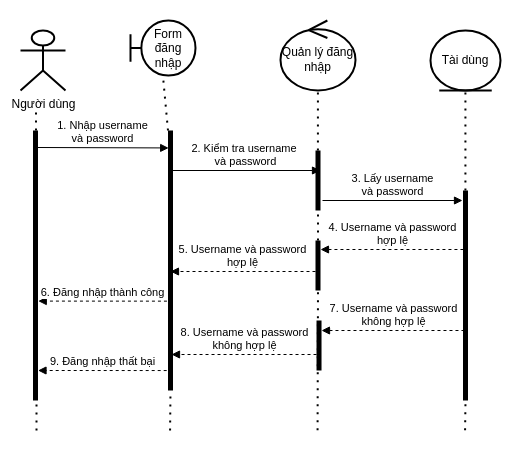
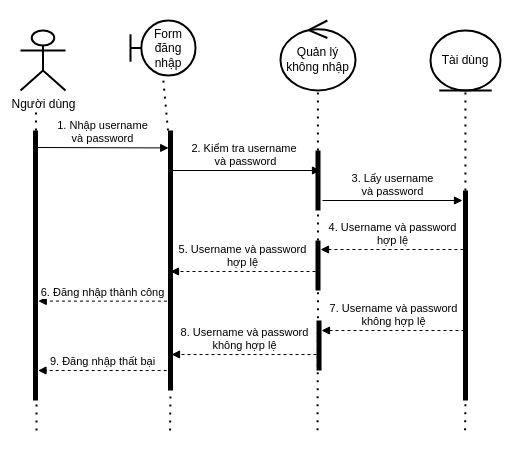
node "Quản lý đăng nhập": label "Quản lý đăng nhập" -> "Quản lý không nhập"
